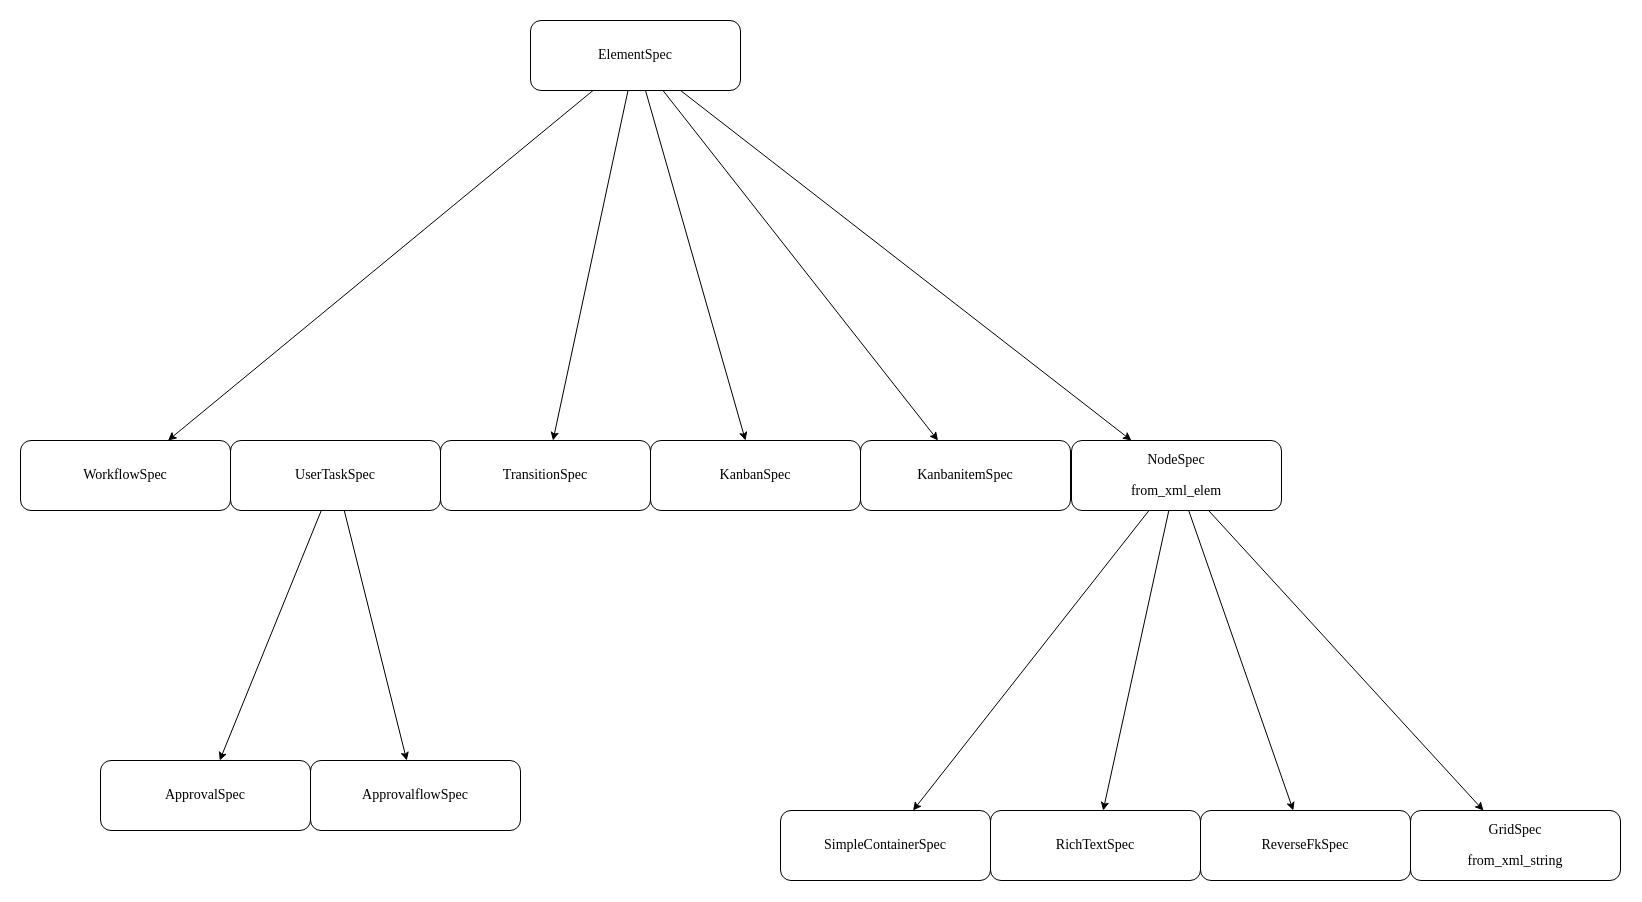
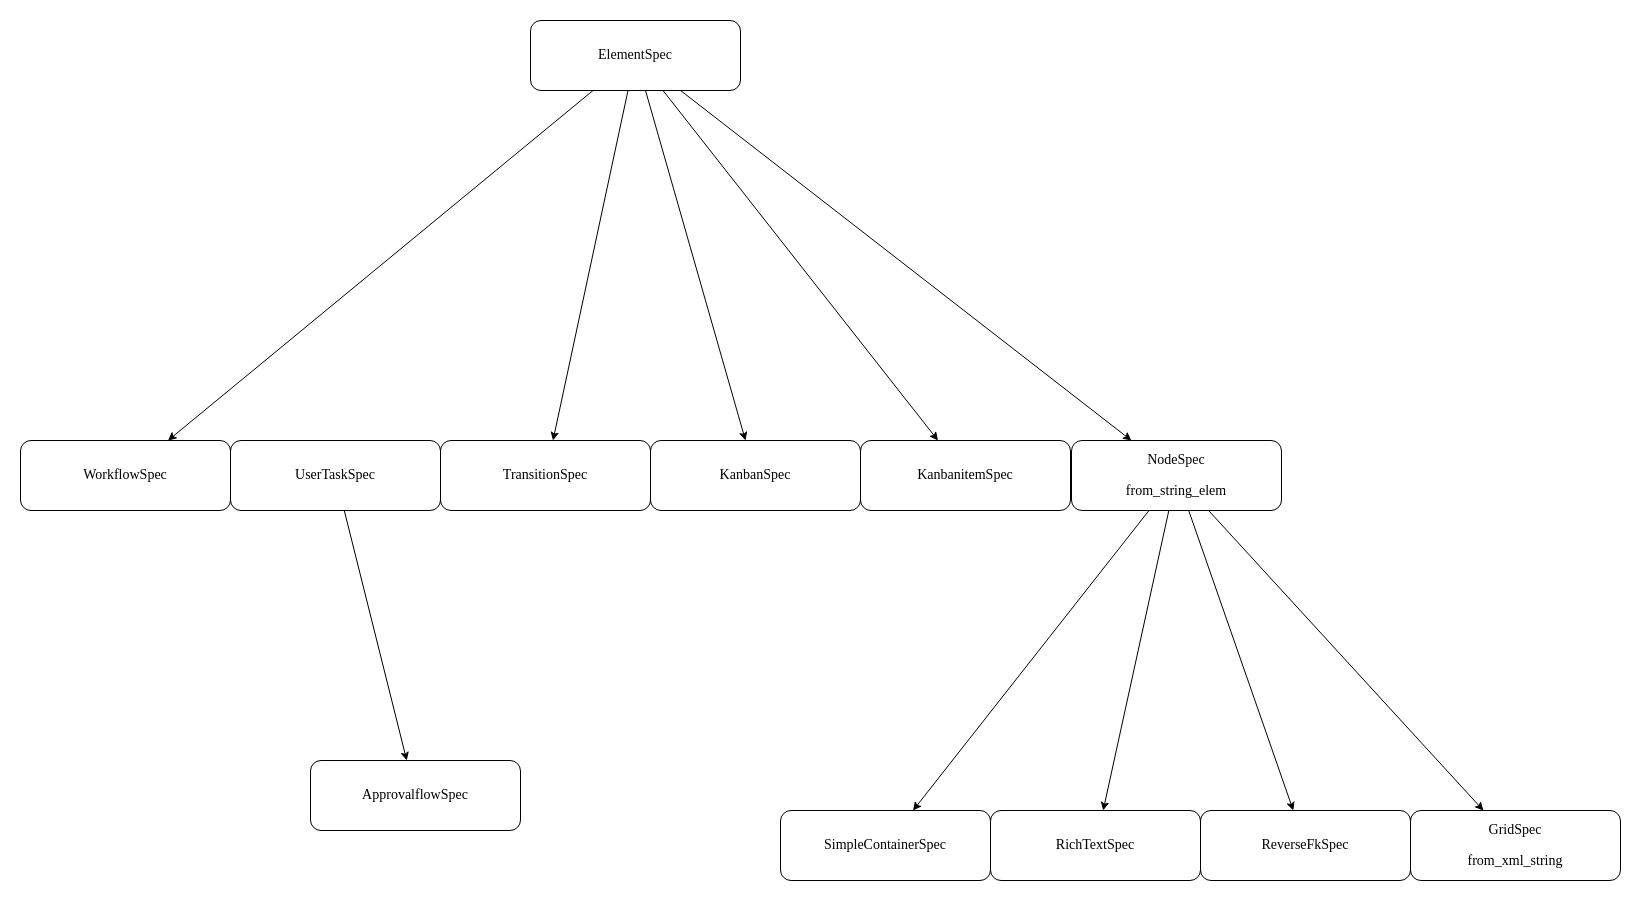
node "NodeSpecfrom_xml_elem": label "NodeSpecfrom_xml_elem" -> "NodeSpecfrom_string_elem"
edge "UserTaskSpec" -> "ApprovalSpec": removed
node "ApprovalSpec": removed
